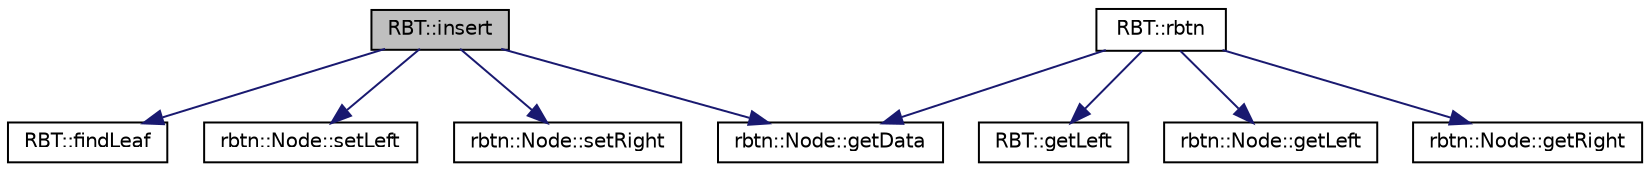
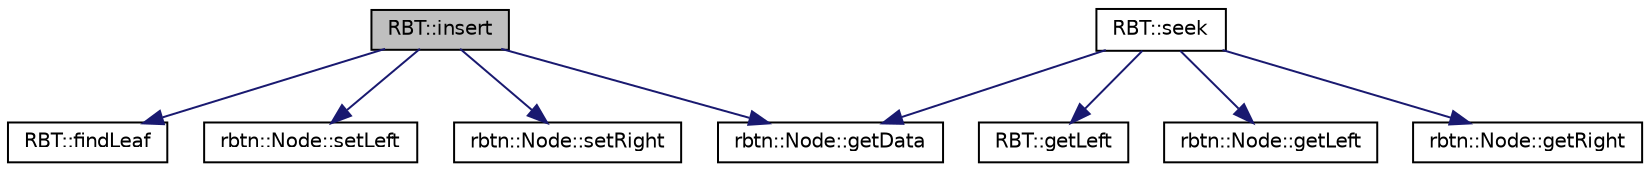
node "RBT::rbtn": label "RBT::rbtn" -> "RBT::seek"
